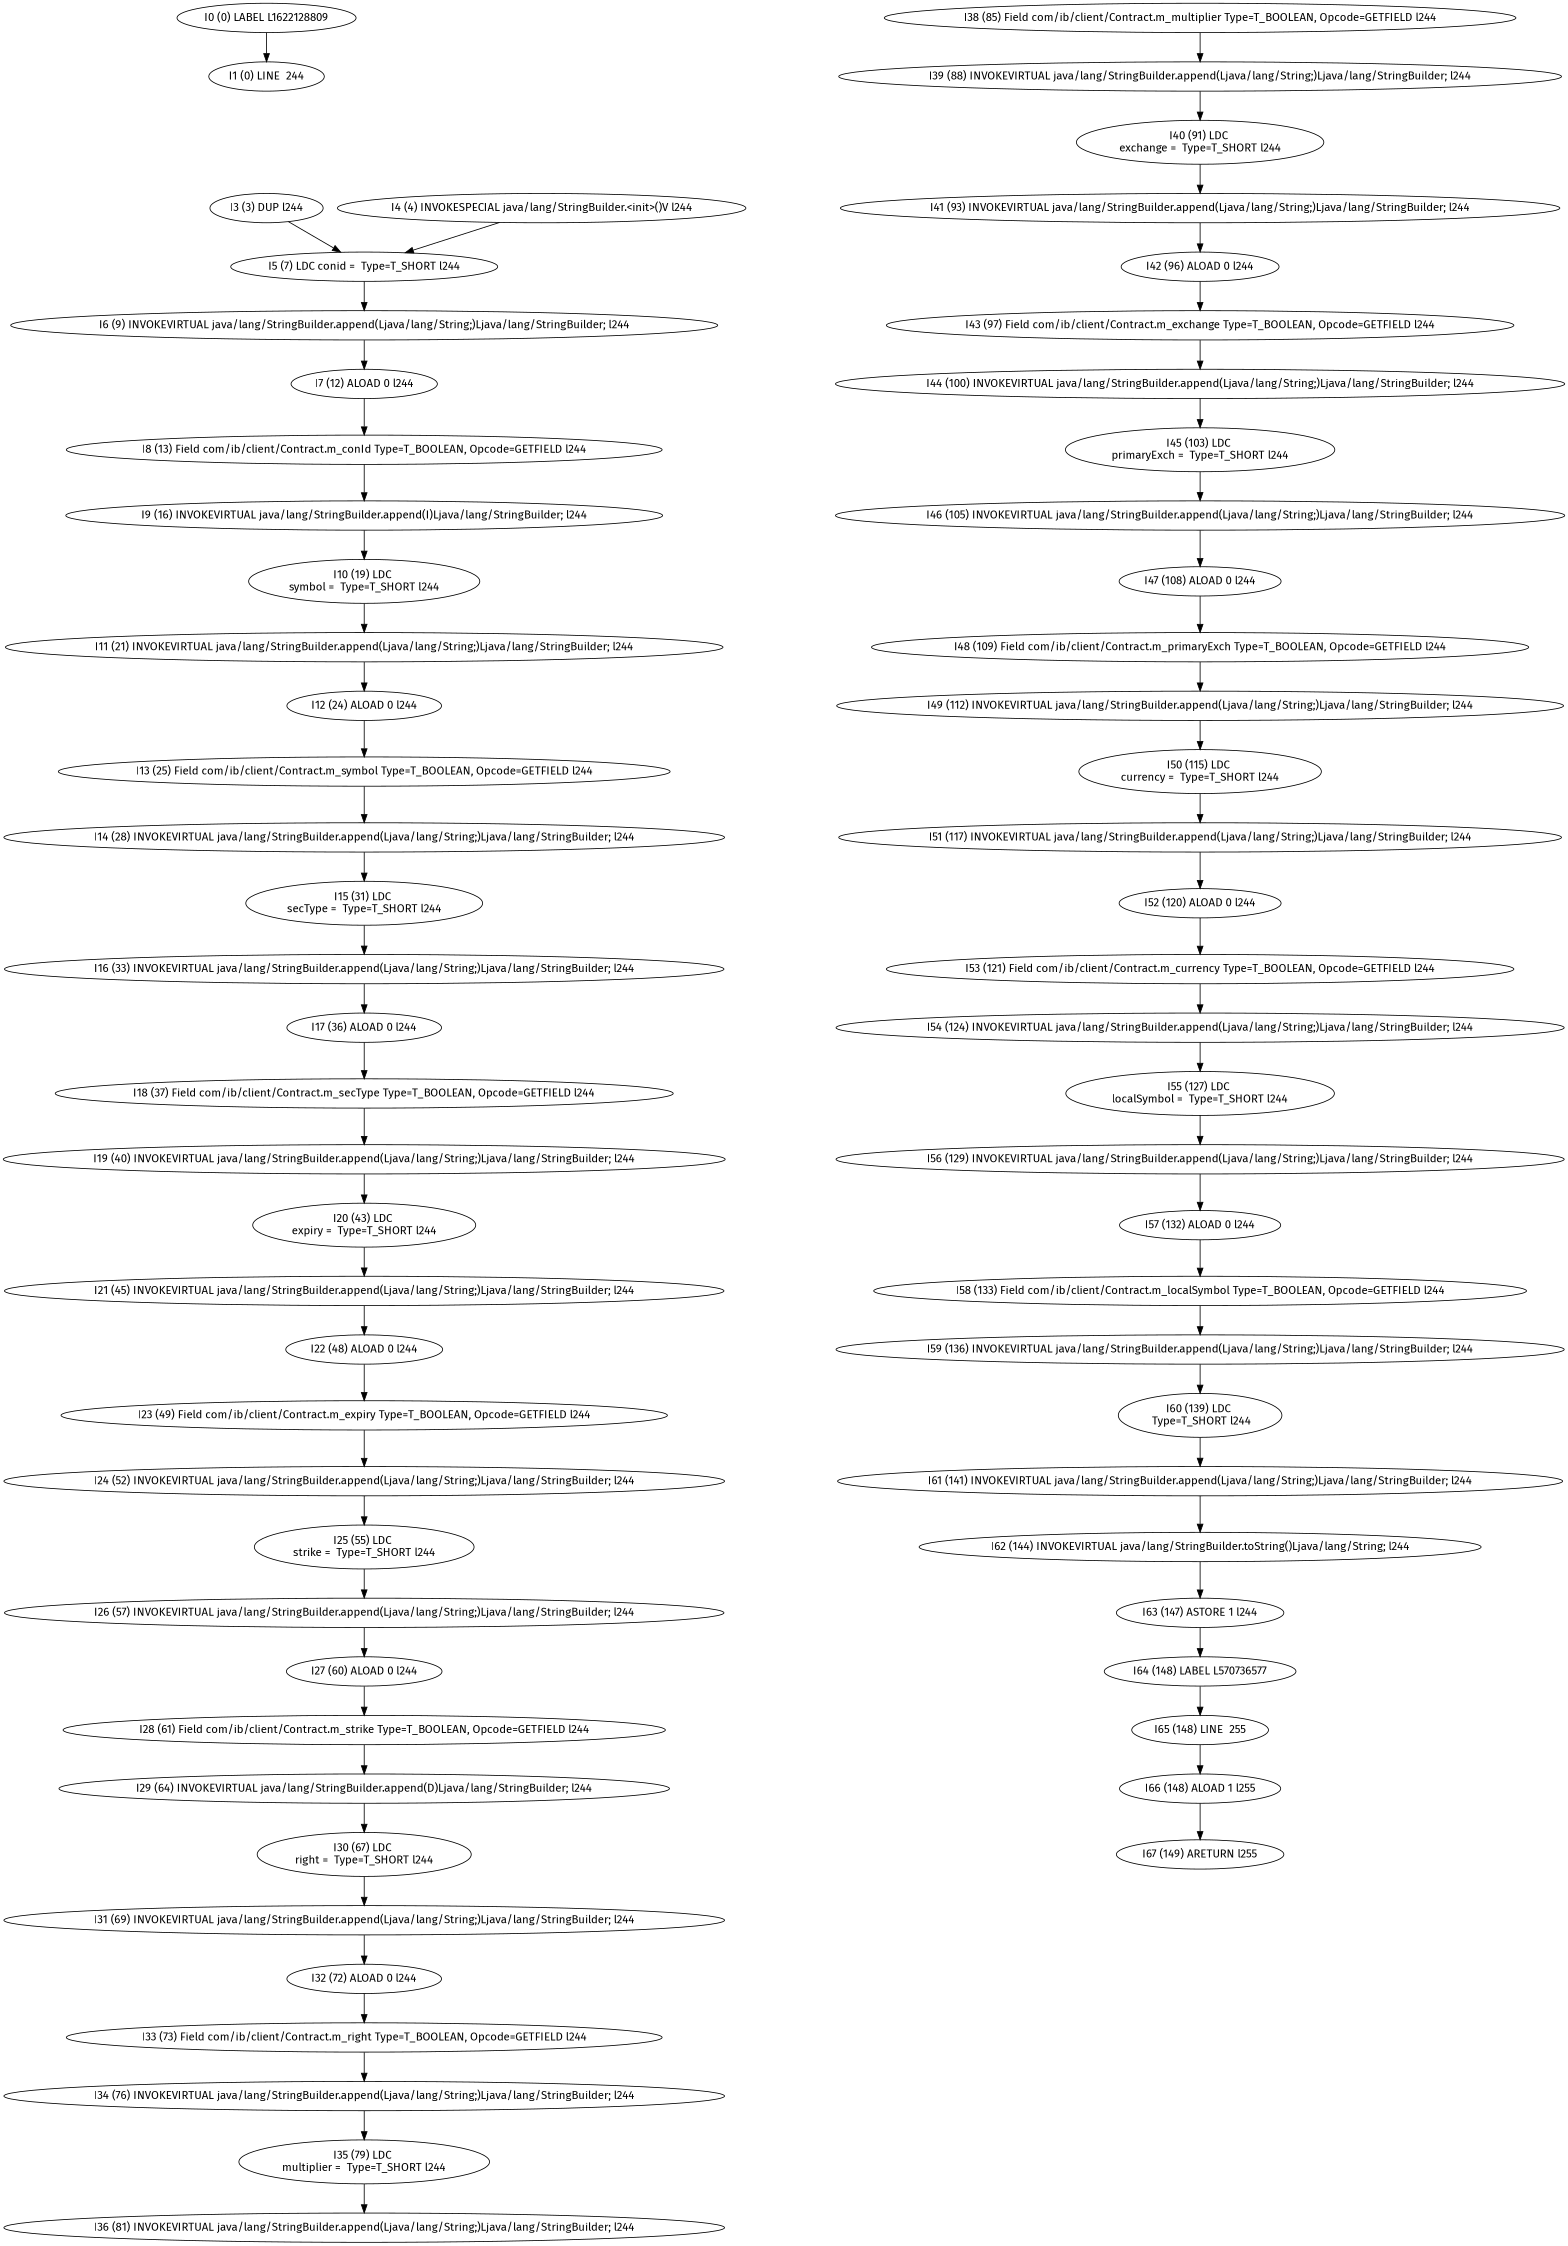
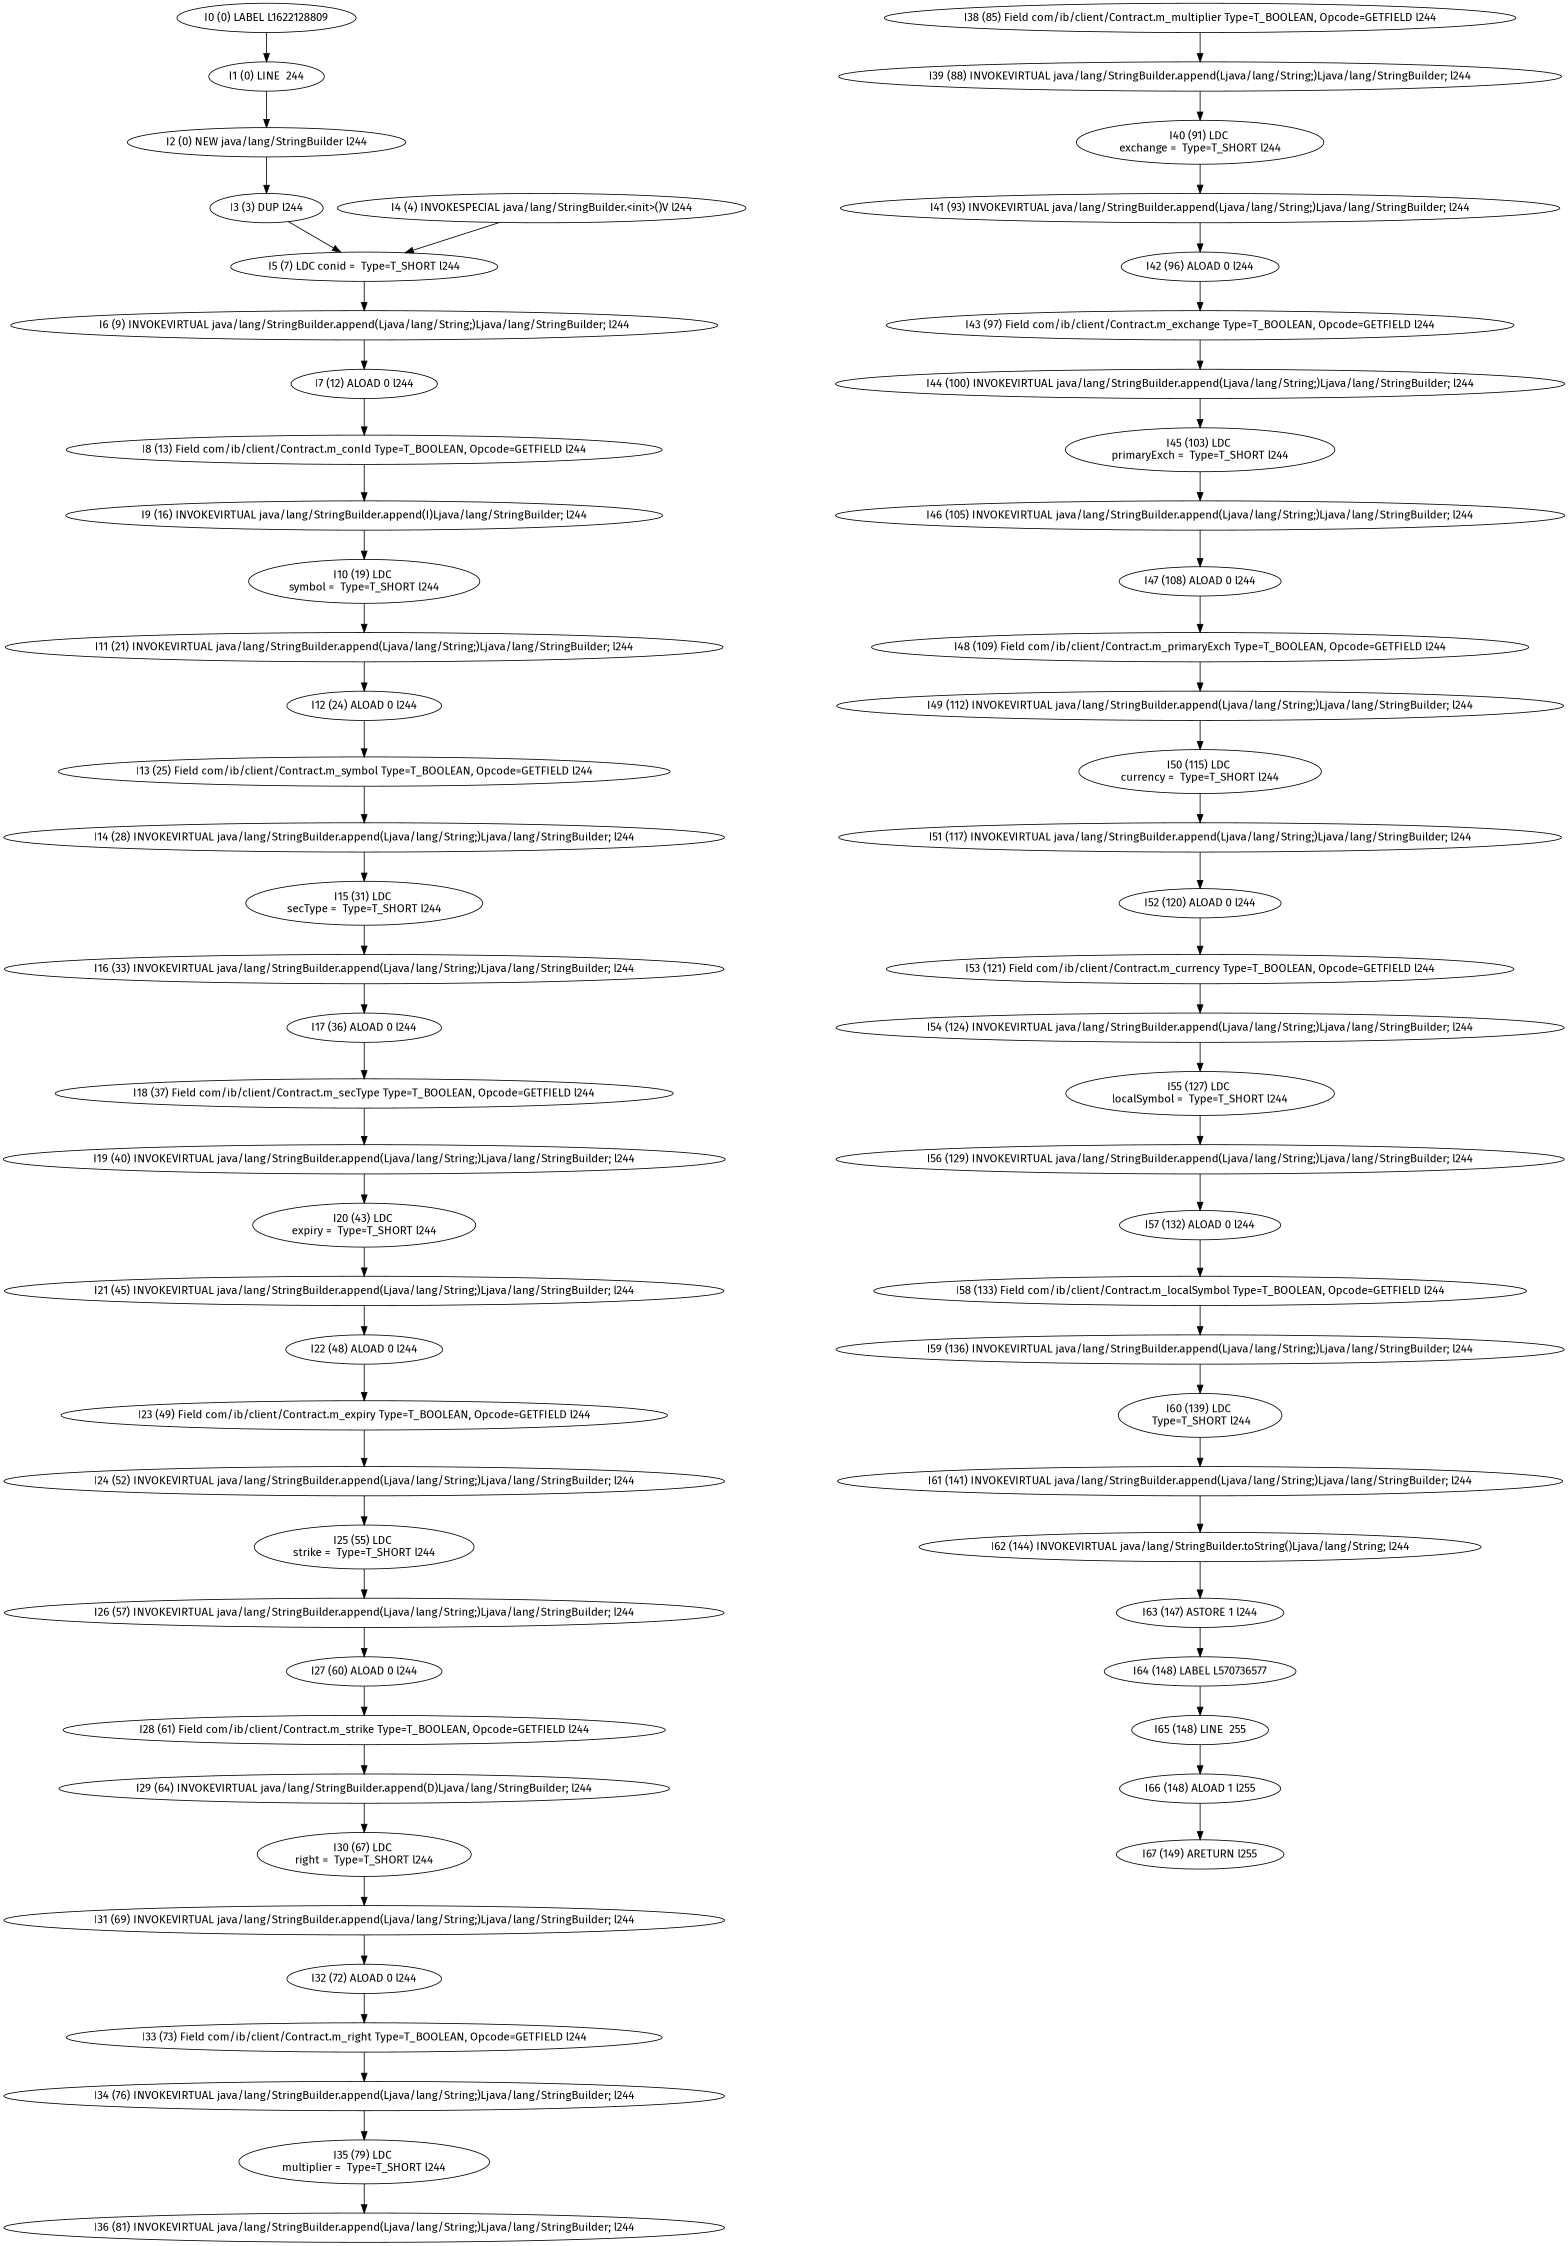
node "I2 (0) NEW java/lang/StringBuilder l244": added
